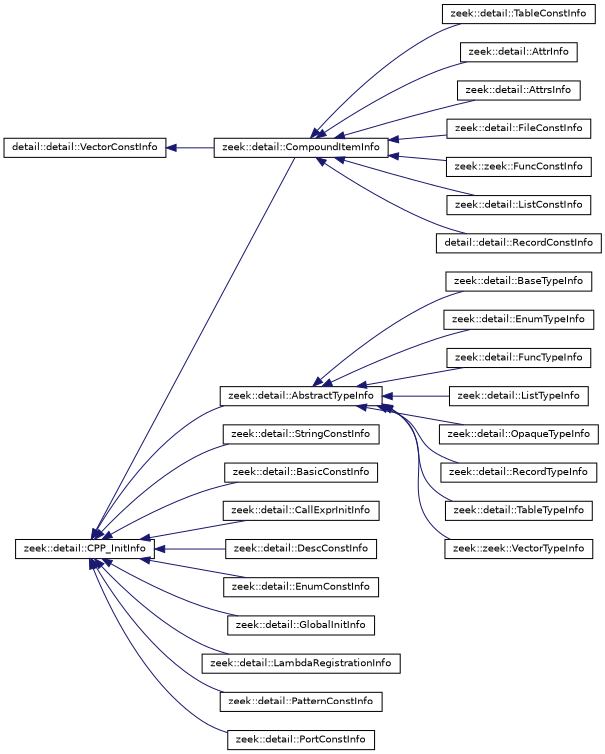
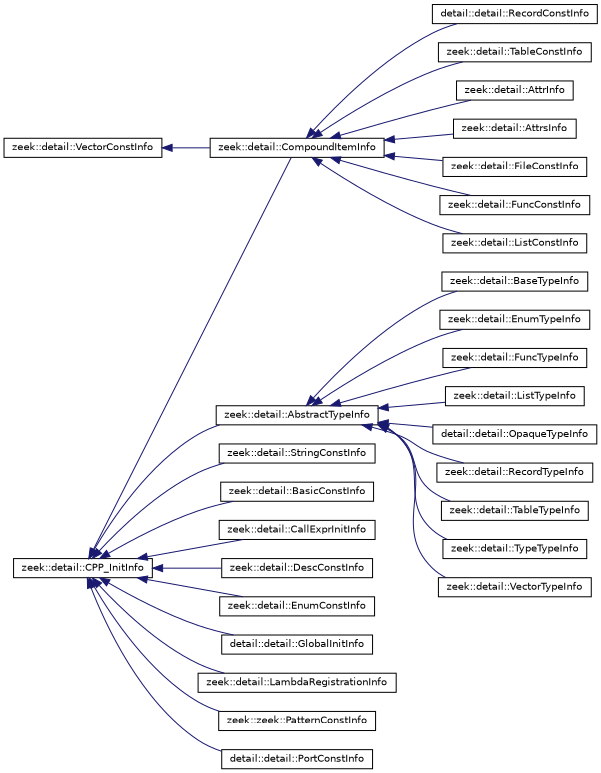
node "detail::detail::VectorConstInfo": label "detail::detail::VectorConstInfo" -> "zeek::detail::VectorConstInfo"
node "zeek::zeek::FuncConstInfo": label "zeek::zeek::FuncConstInfo" -> "zeek::detail::FuncConstInfo"
node "zeek::detail::OpaqueTypeInfo": label "zeek::detail::OpaqueTypeInfo" -> "detail::detail::OpaqueTypeInfo"
node "zeek::detail::TypeTypeInfo": added
node "zeek::zeek::VectorTypeInfo": label "zeek::zeek::VectorTypeInfo" -> "zeek::detail::VectorTypeInfo"
node "zeek::detail::GlobalInitInfo": label "zeek::detail::GlobalInitInfo" -> "detail::detail::GlobalInitInfo"
node "zeek::detail::PatternConstInfo": label "zeek::detail::PatternConstInfo" -> "zeek::zeek::PatternConstInfo"
node "zeek::detail::PortConstInfo": label "zeek::detail::PortConstInfo" -> "detail::detail::PortConstInfo"
